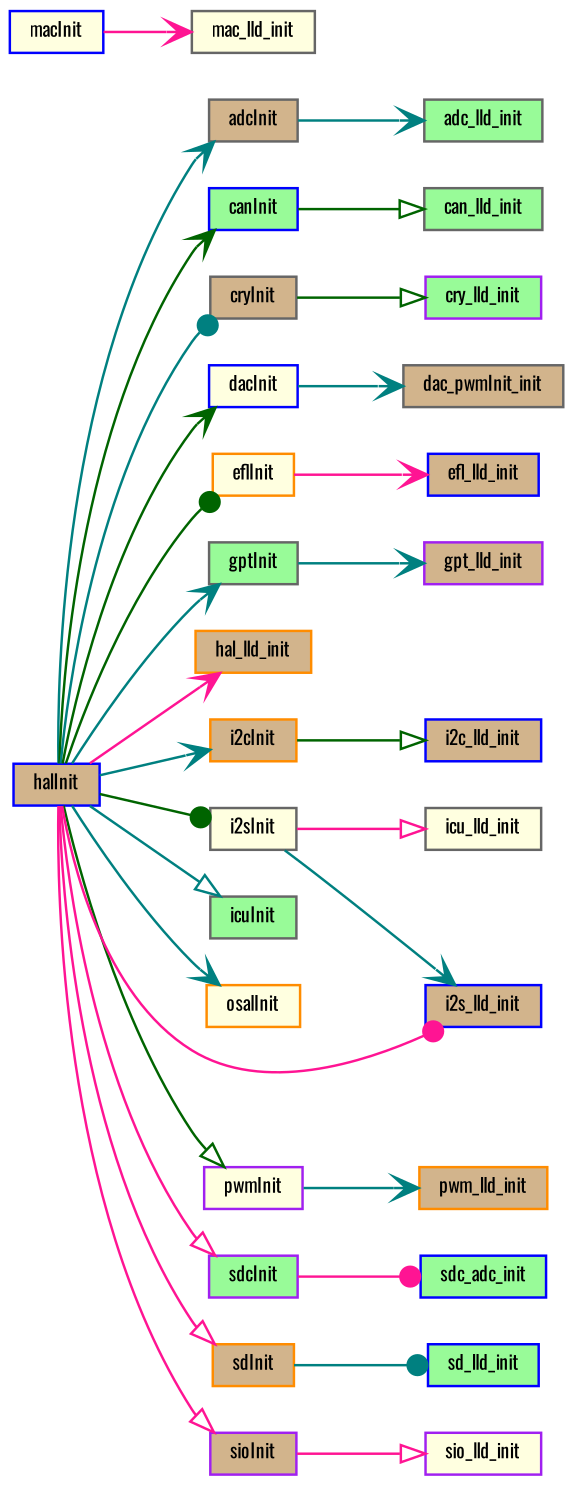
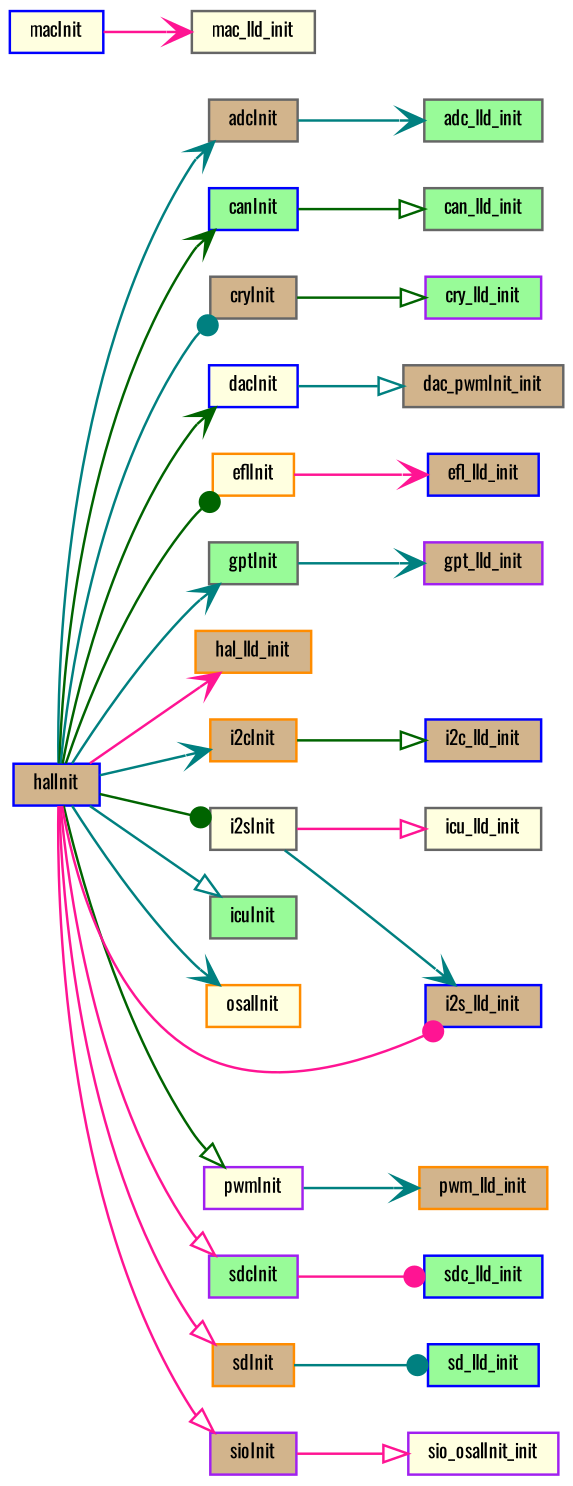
edge "dacInit" -> "dac_pwmInit_init": arrowhead vee -> onormal
node "sdc_adc_init": label "sdc_adc_init" -> "sdc_lld_init"
node "sio_lld_init": label "sio_lld_init" -> "sio_osalInit_init"
